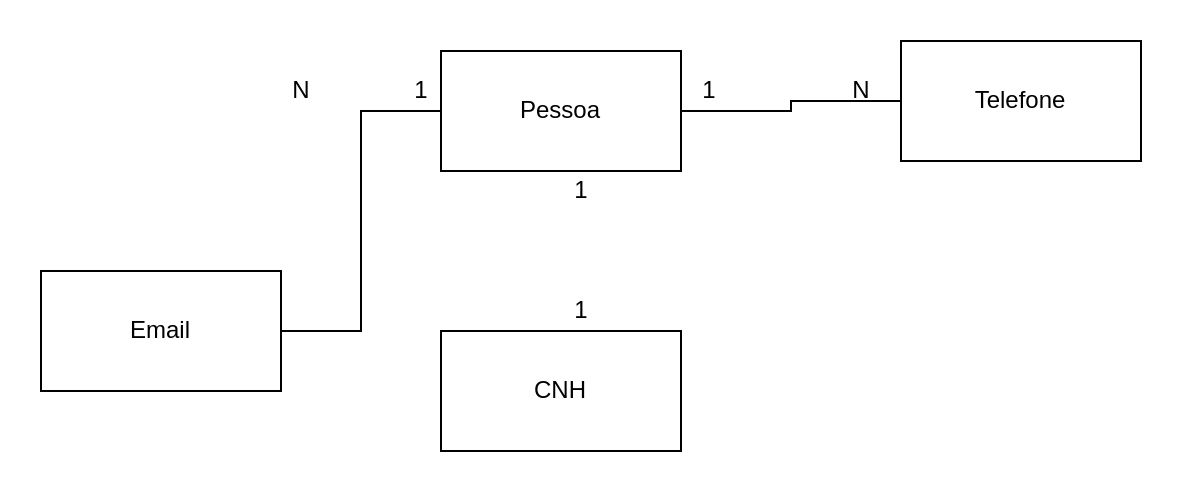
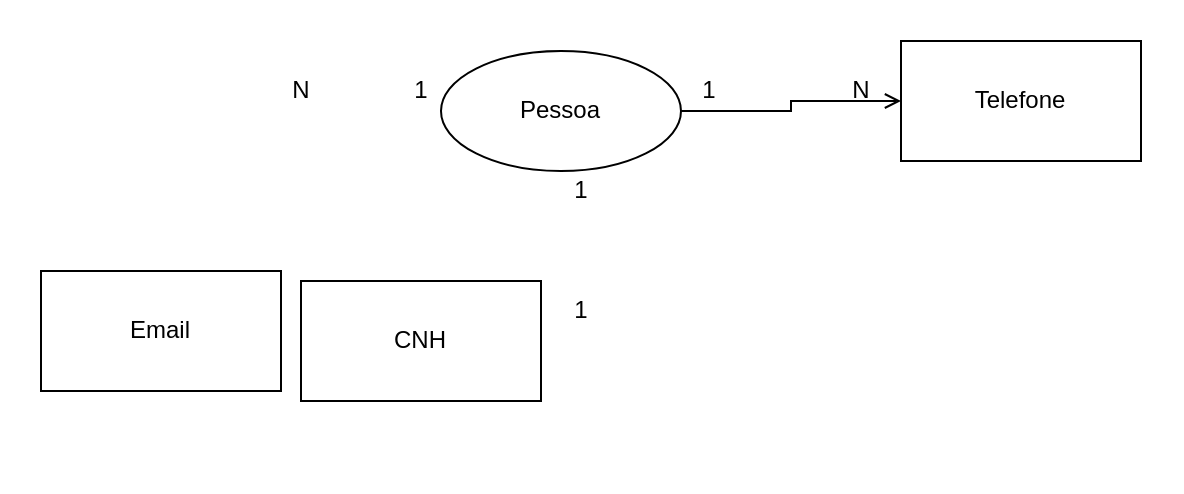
edge "Telefone" -- "Pessoa": arrowhead none -> open
node "Pessoa": shape rectangle -> ellipse
edge "Pessoa" -- "Email": removed
node "CNH": moved (561, 391) -> (421, 341)
